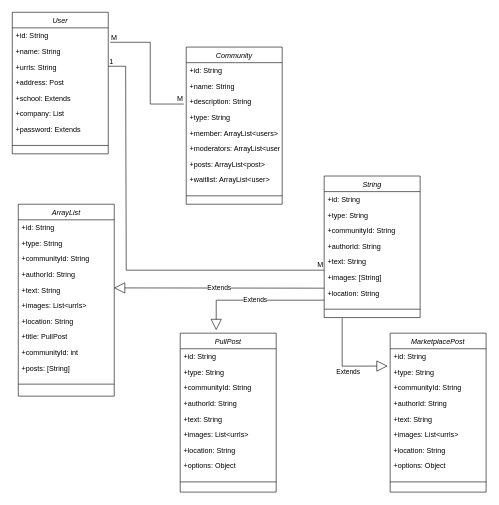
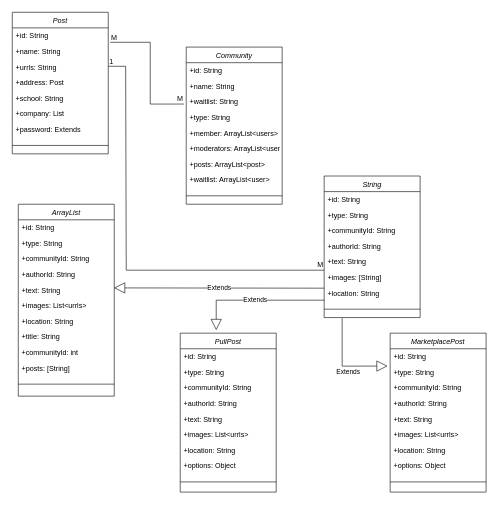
node "User": label "User" -> "Post"
node "+school: Extends": label "+school: Extends" -> "+school: String"
node "+description: String": label "+description: String" -> "+waitlist: String"
node "+title: PullPost": label "+title: PullPost" -> "+title: String"
